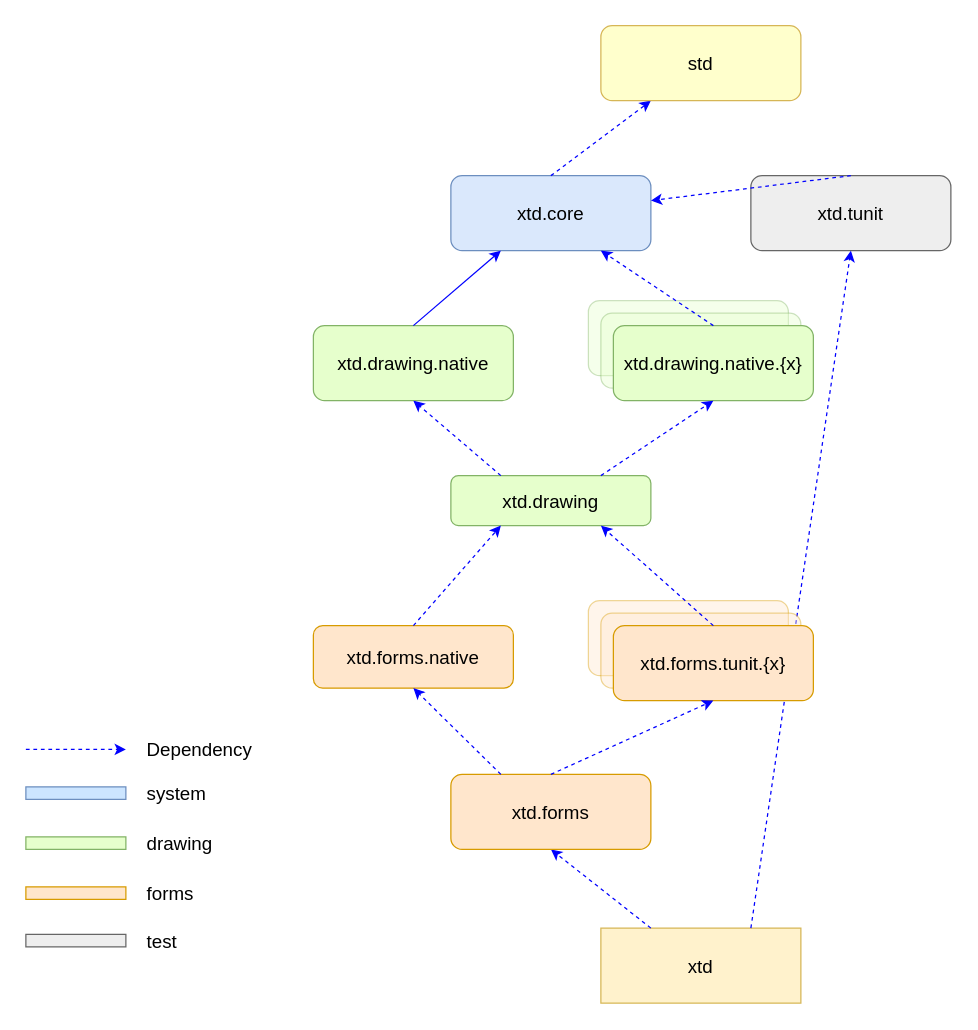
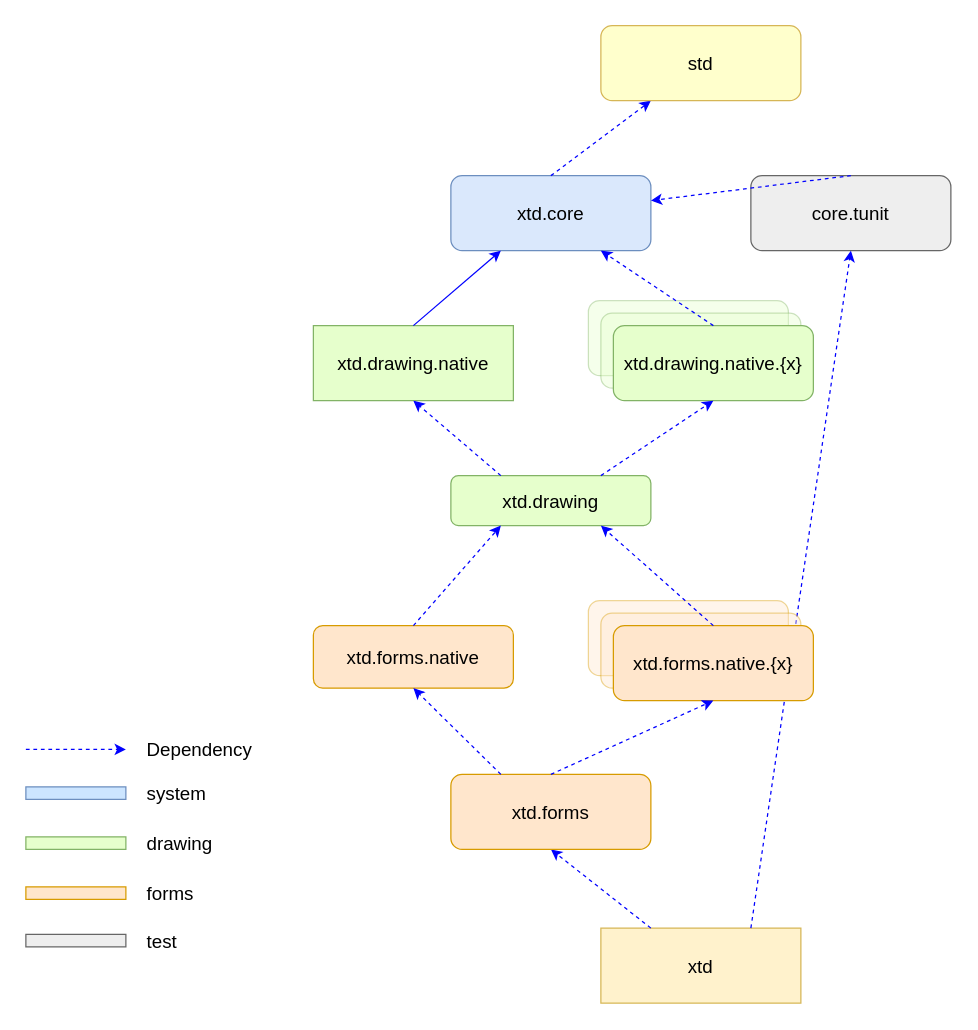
node "xtd.tunit": label "xtd.tunit" -> "core.tunit"
node "xtd.drawing.native": shape rounded rectangle -> rectangle
node "xtd.forms.tunit.{x}": label "xtd.forms.tunit.{x}" -> "xtd.forms.native.{x}"
